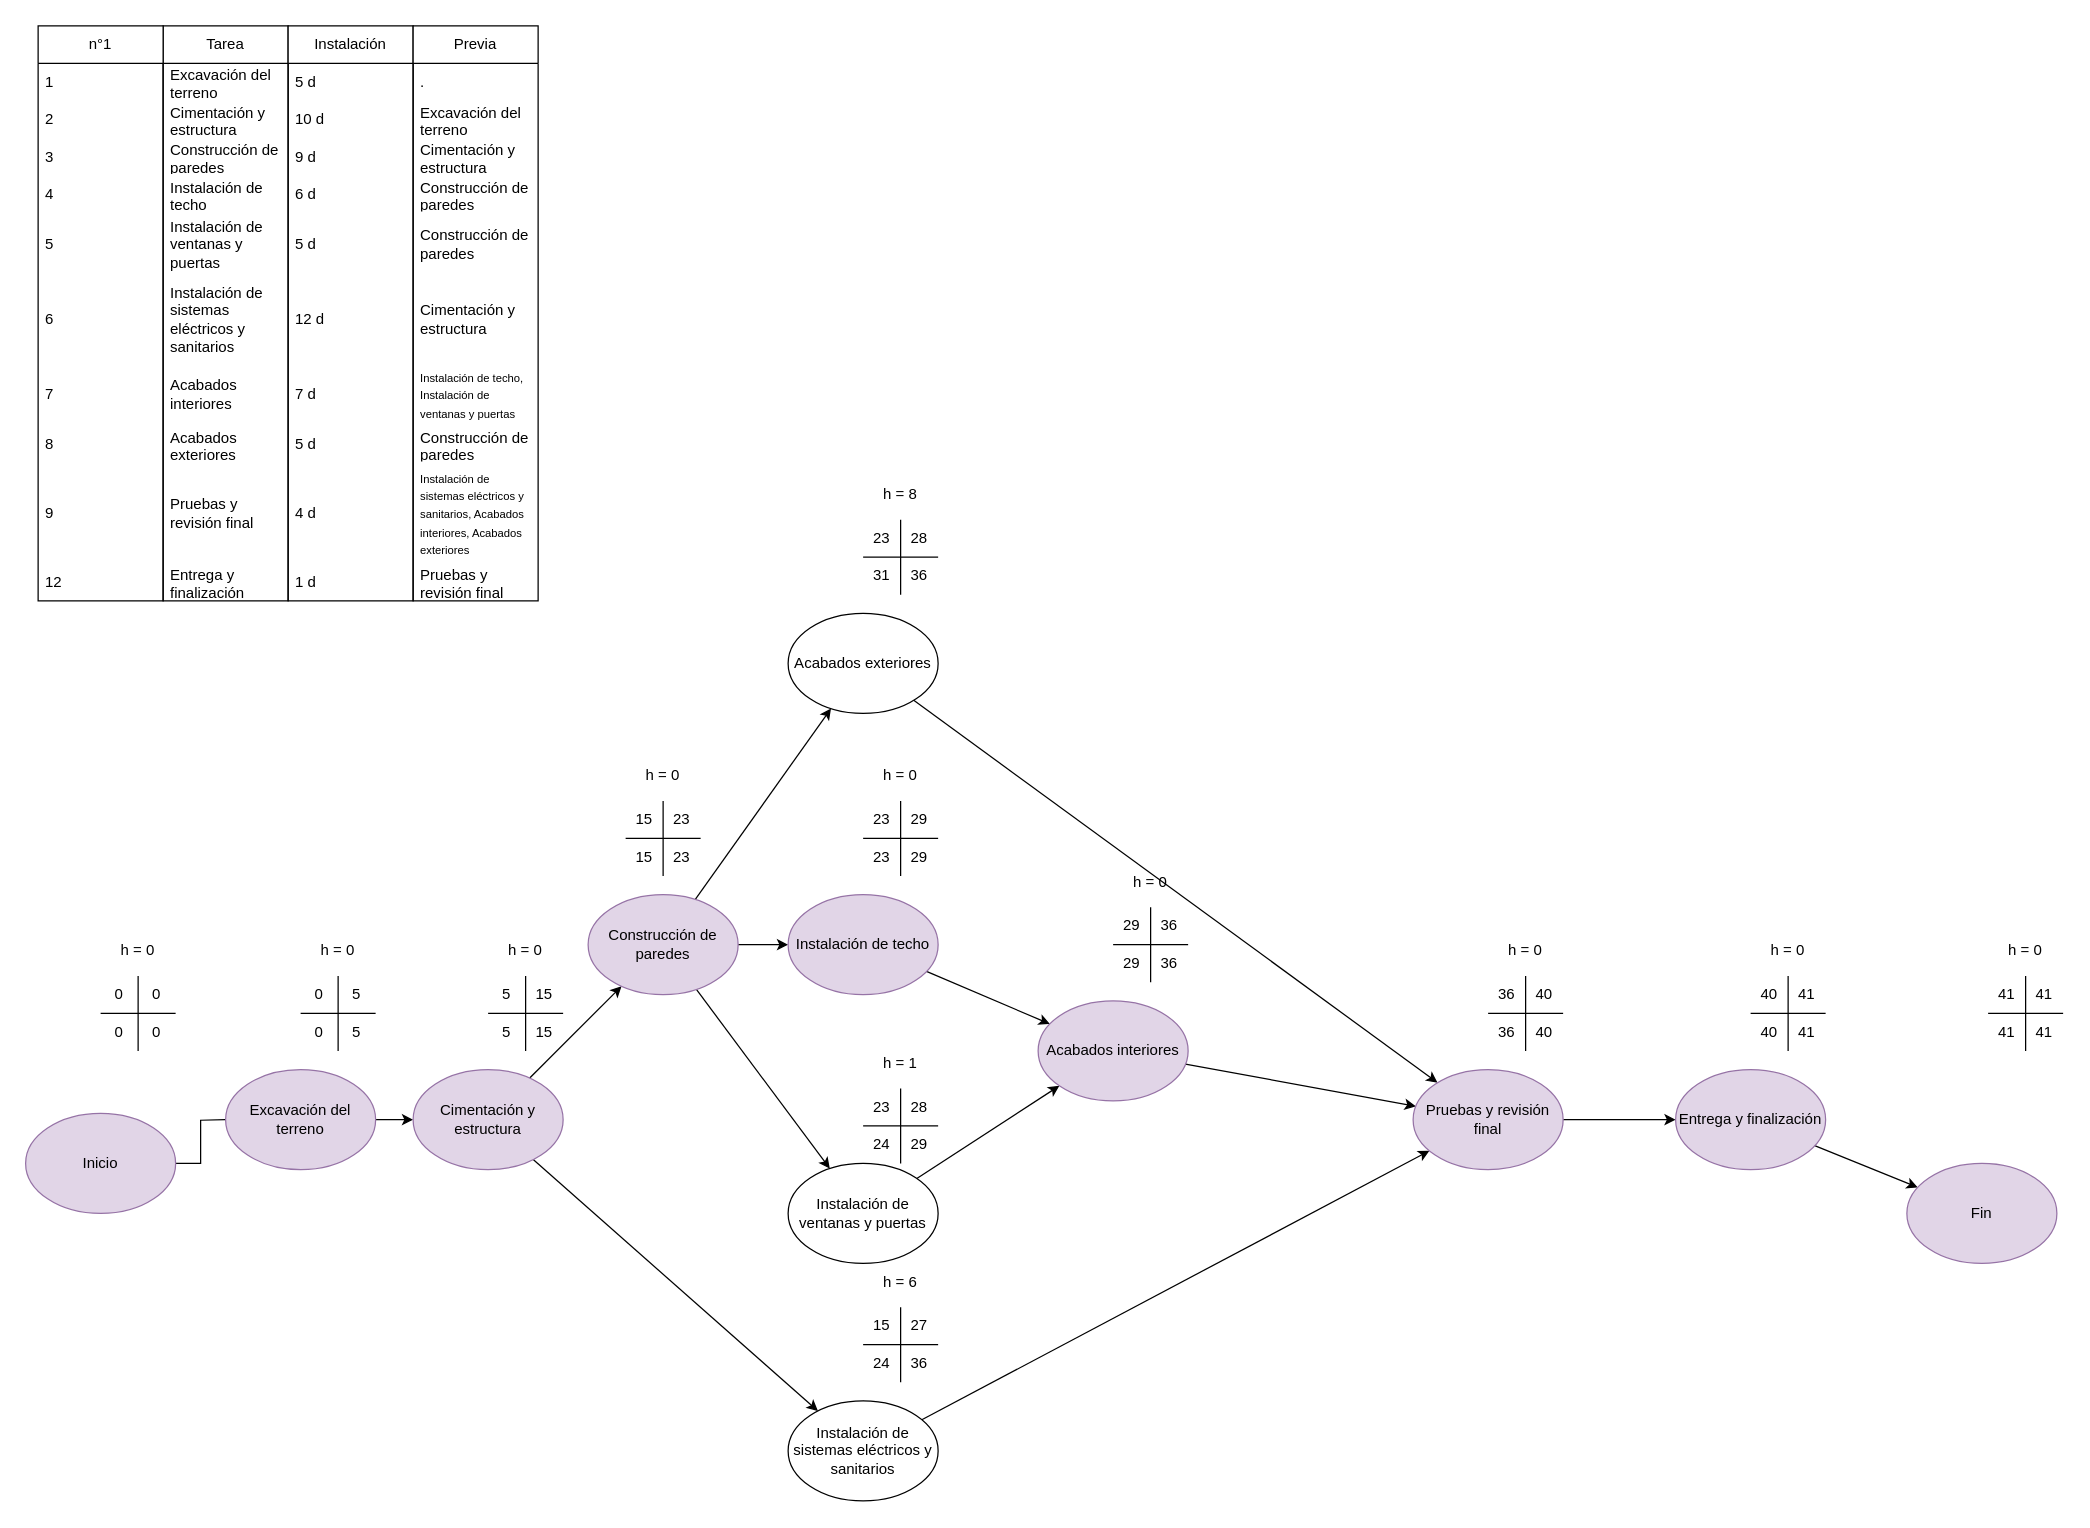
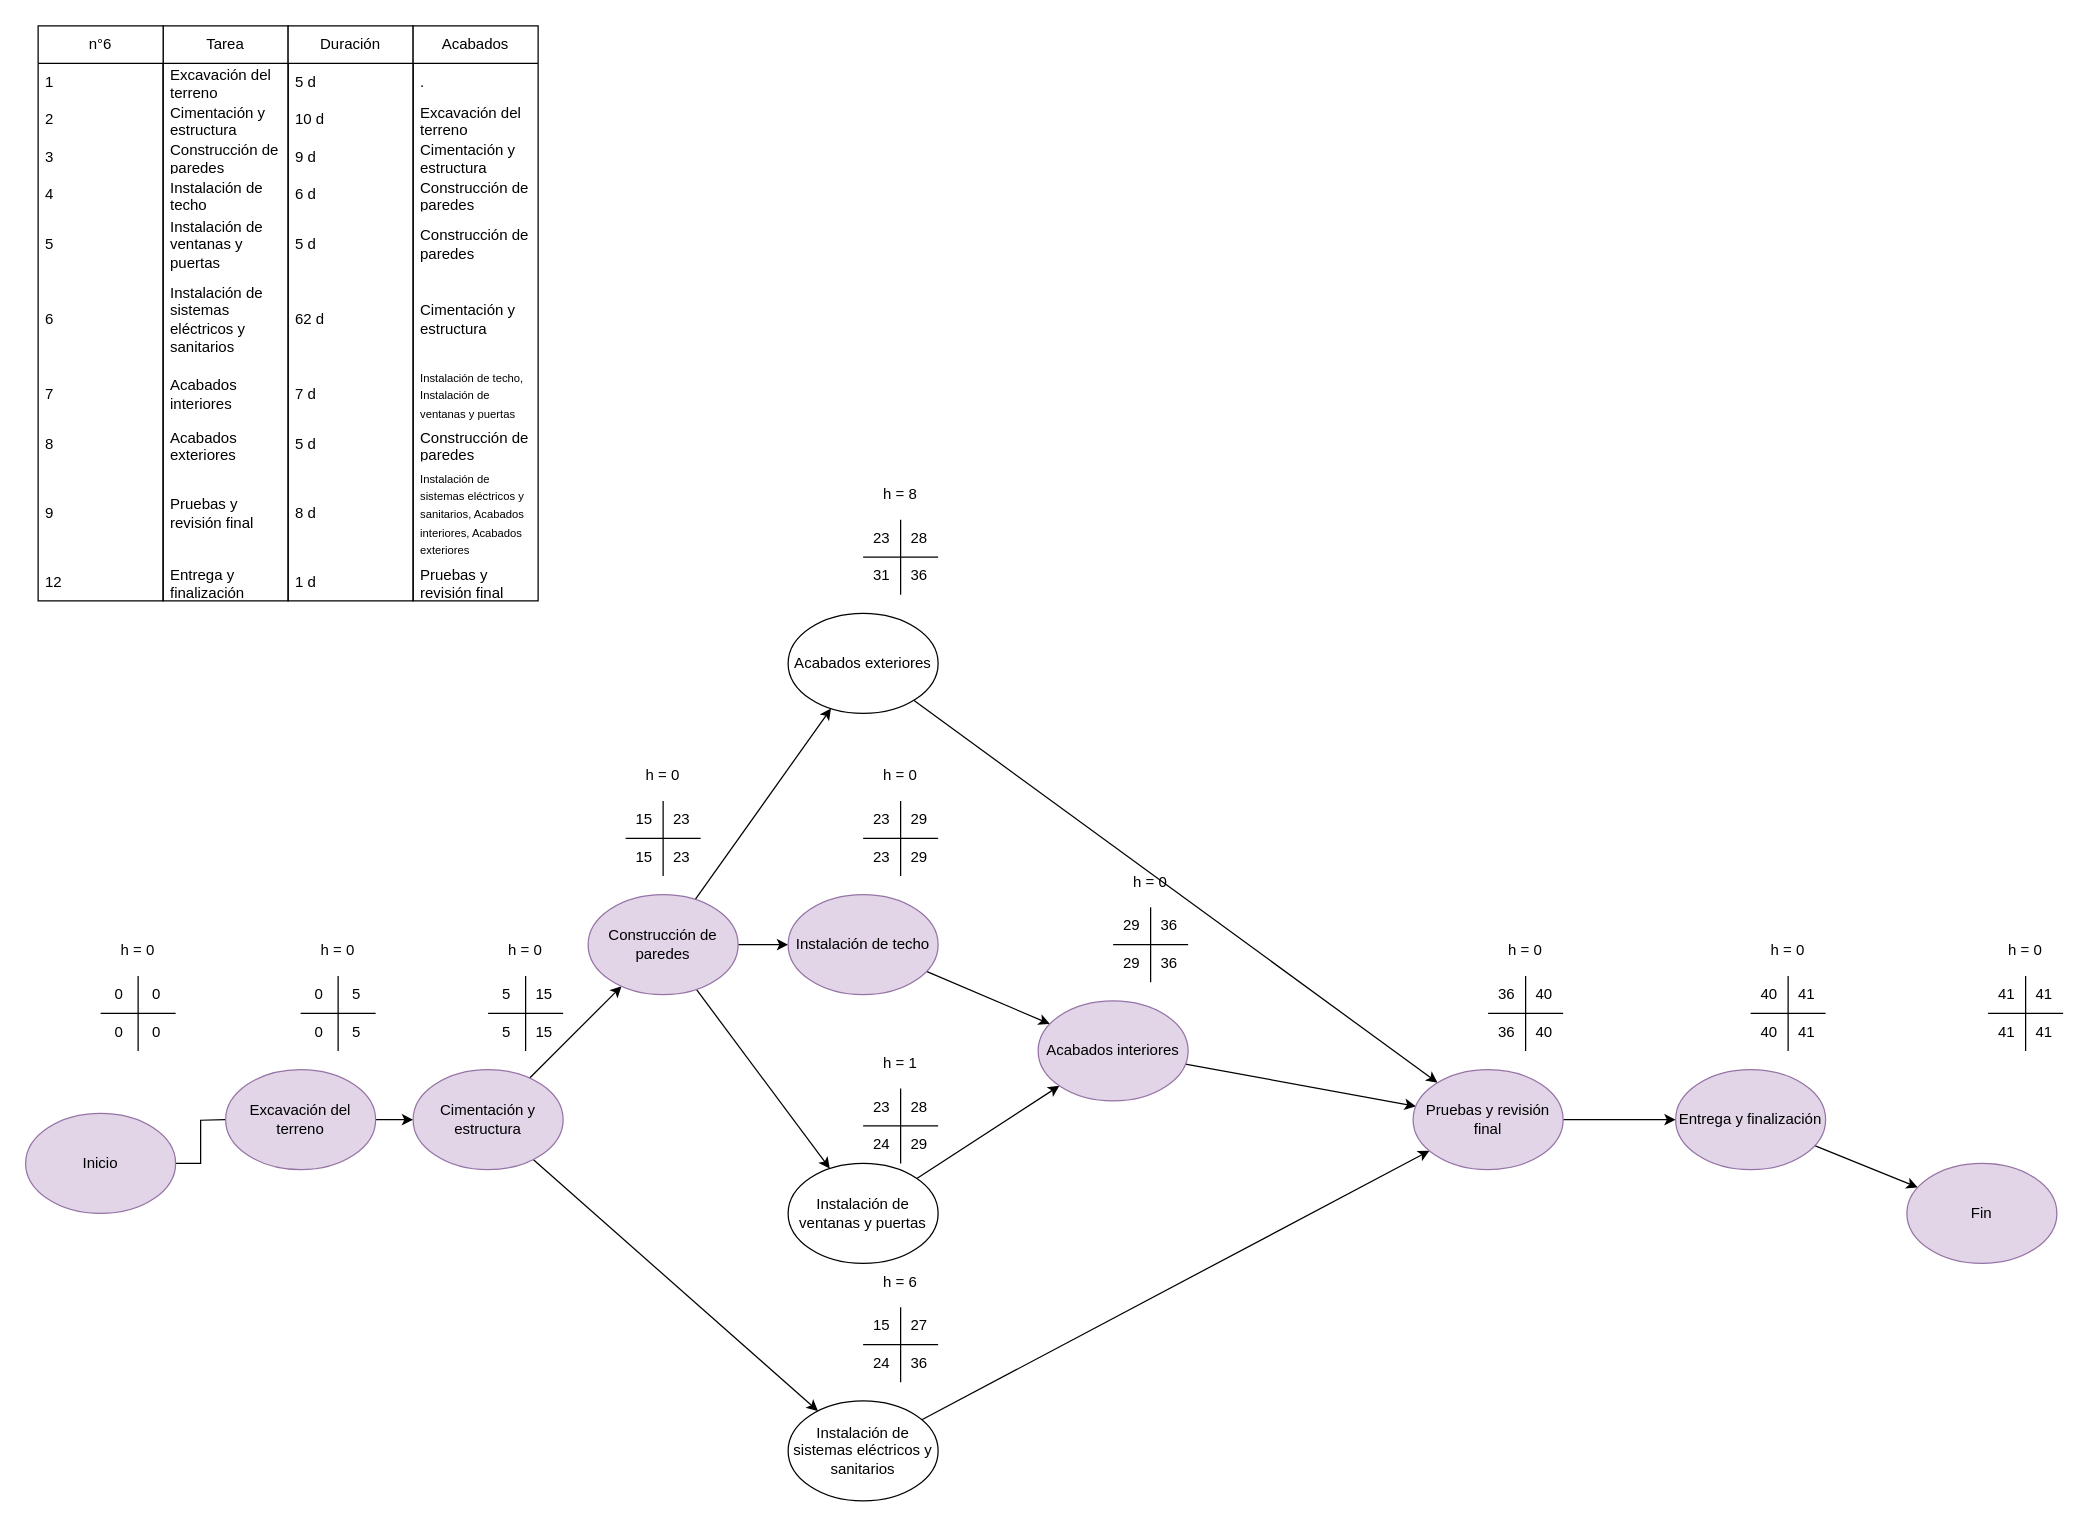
node "n°1": label "n°1" -> "n°6"
node "Instalación": label "Instalación" -> "Duración"
node "Previa": label "Previa" -> "Acabados"
node "12 d": label "12 d" -> "62 d"
node "4 d": label "4 d" -> "8 d"
